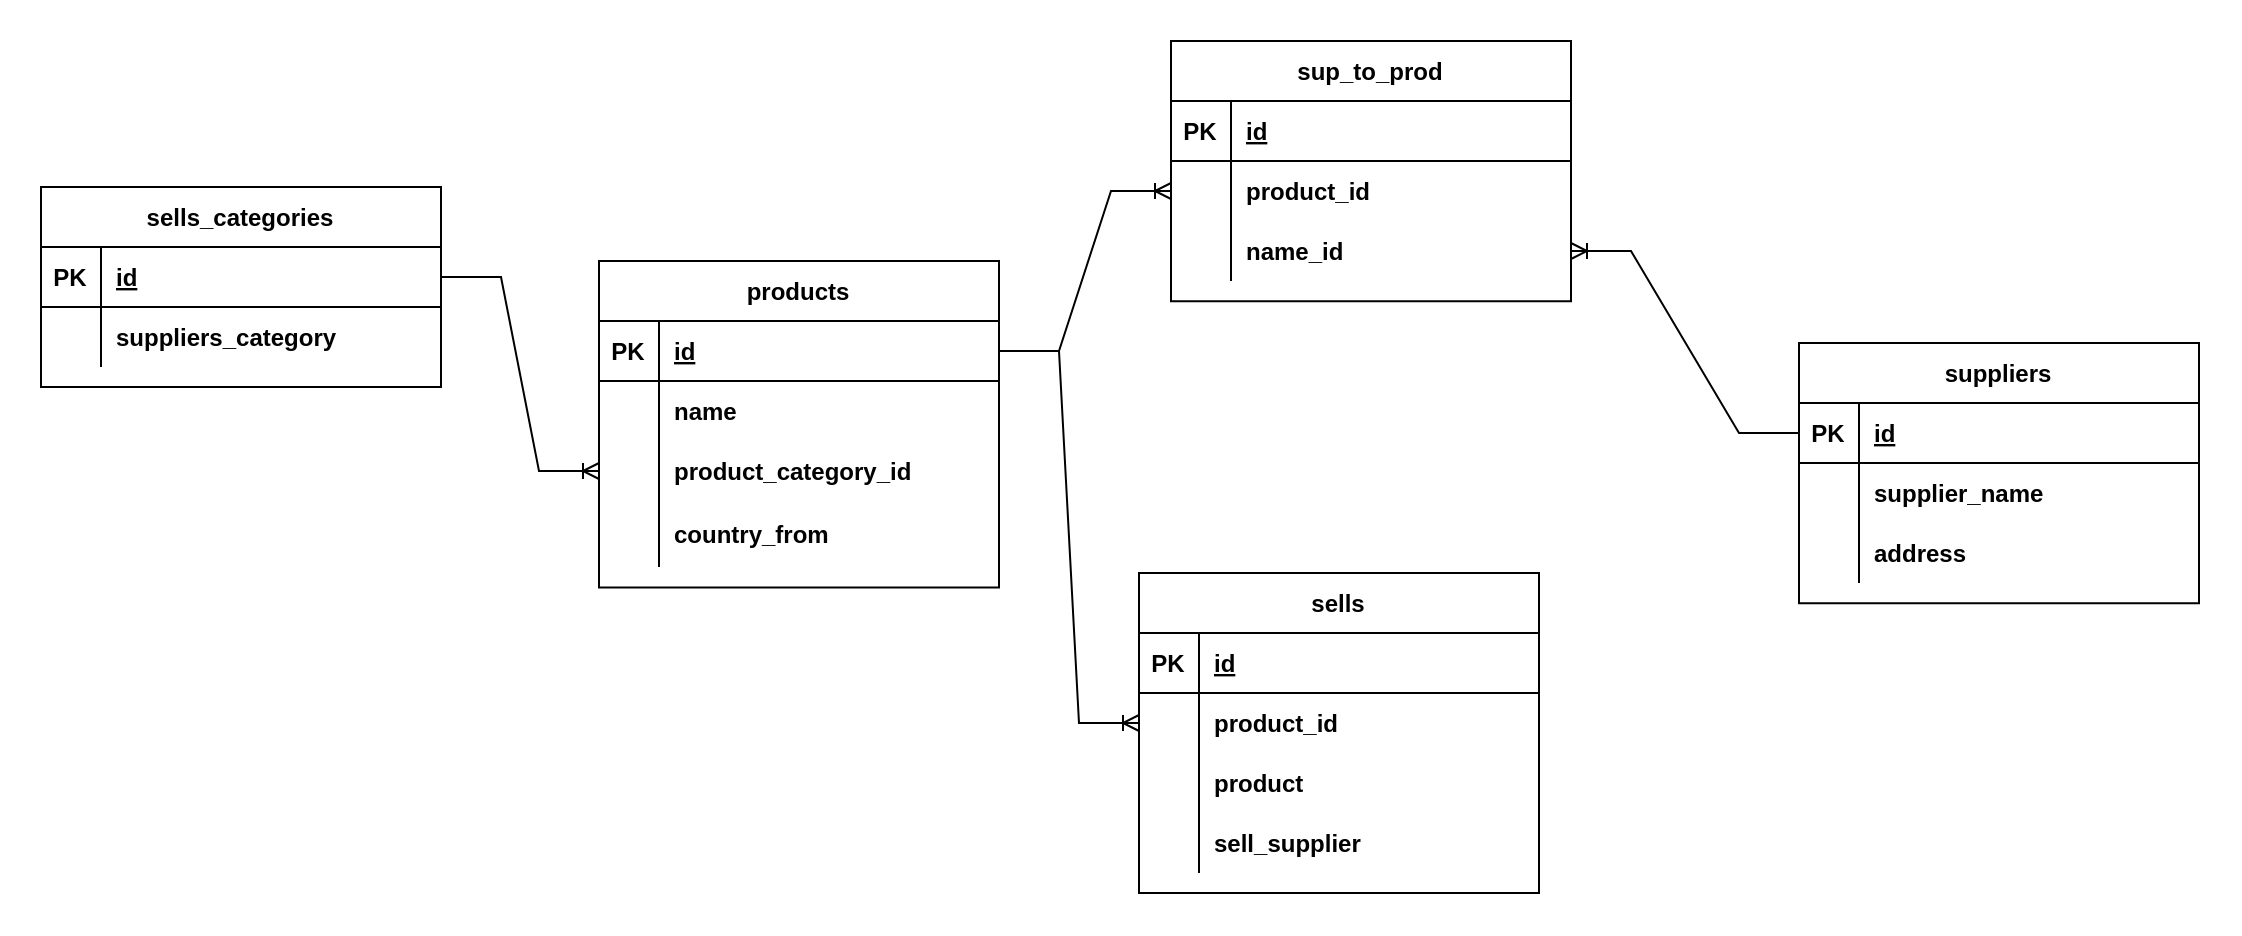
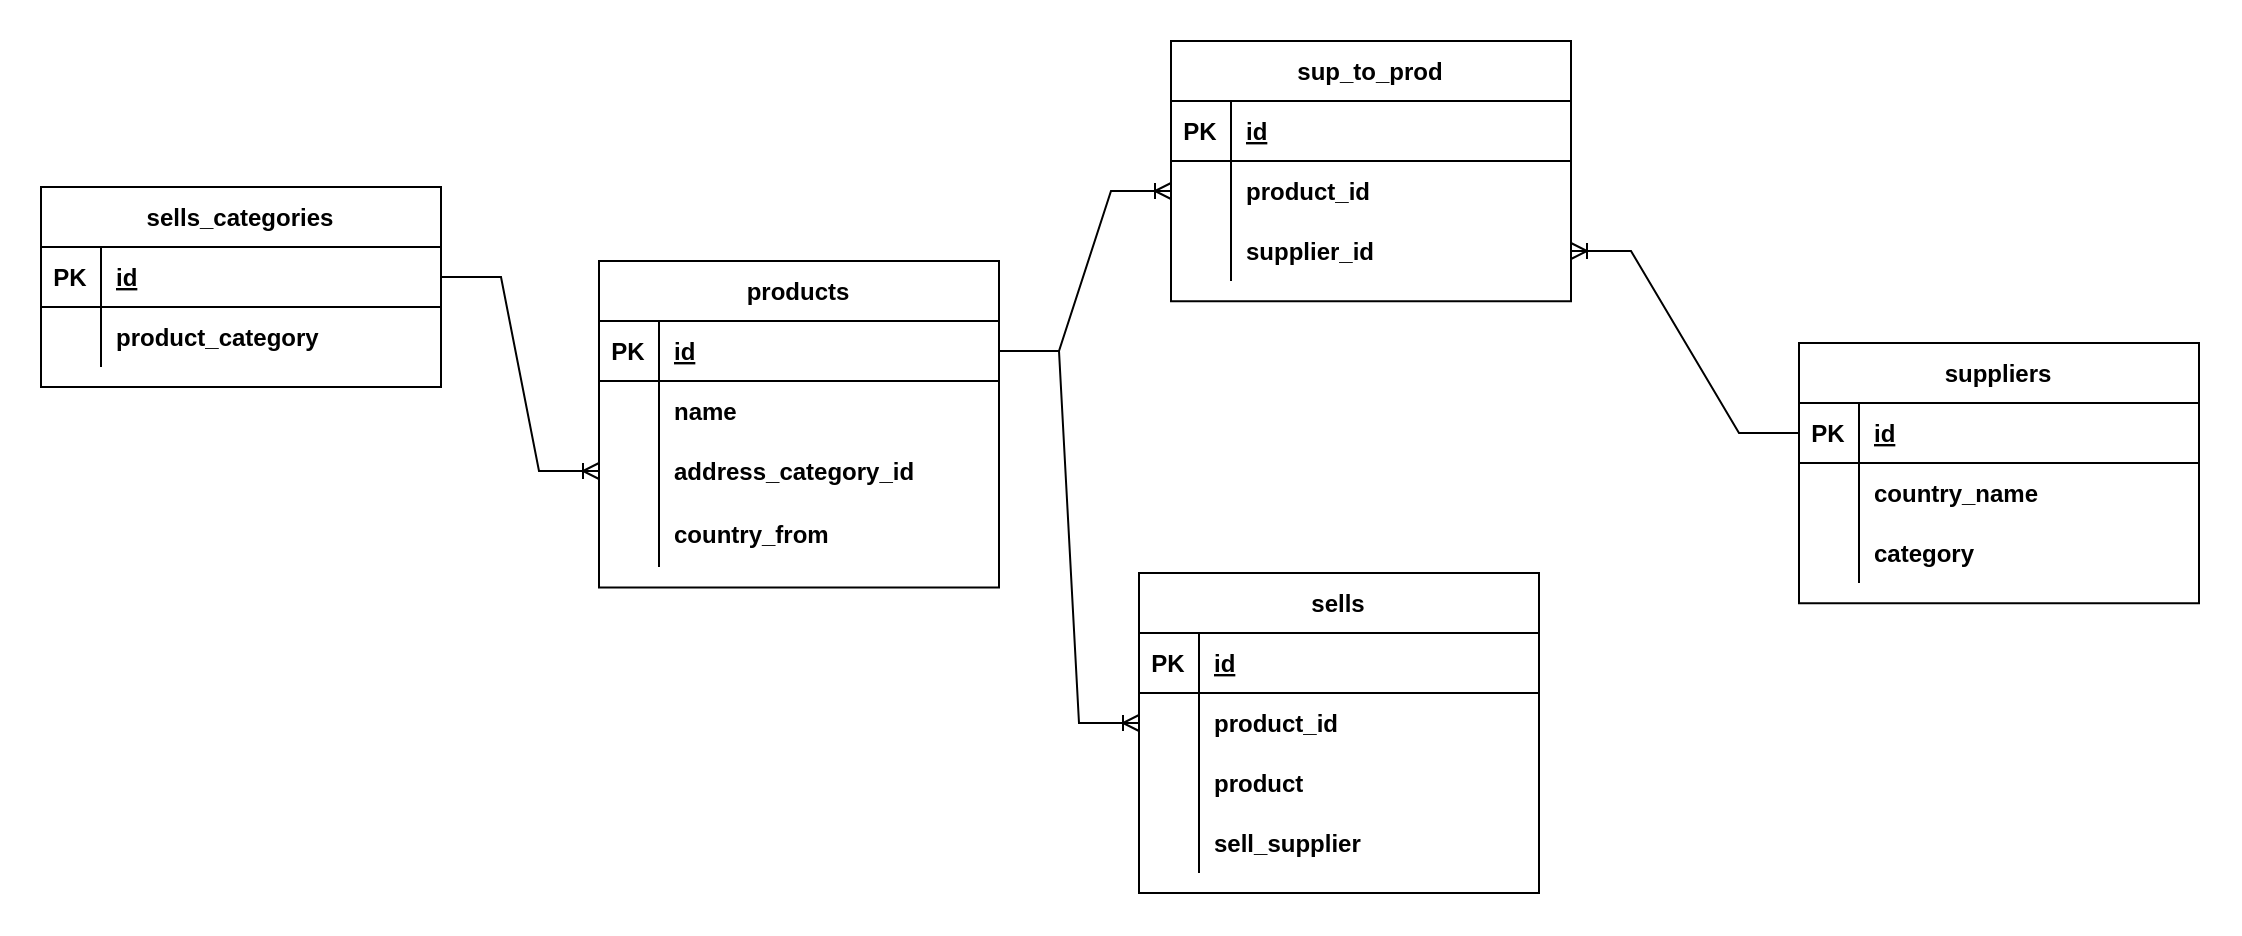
node "name_id": label "name_id" -> "supplier_id"
node "suppliers_category": label "suppliers_category" -> "product_category"
node "product_category_id": label "product_category_id" -> "address_category_id"
node "supplier_name": label "supplier_name" -> "country_name"
node "address": label "address" -> "category"
